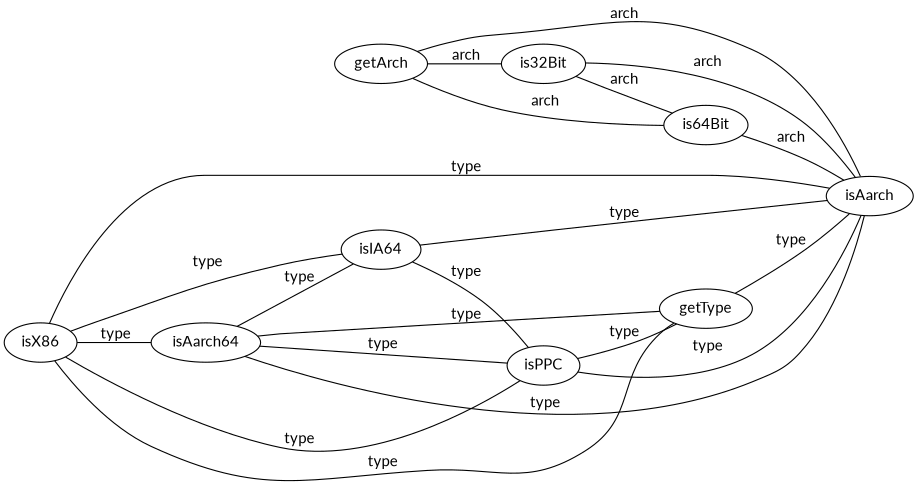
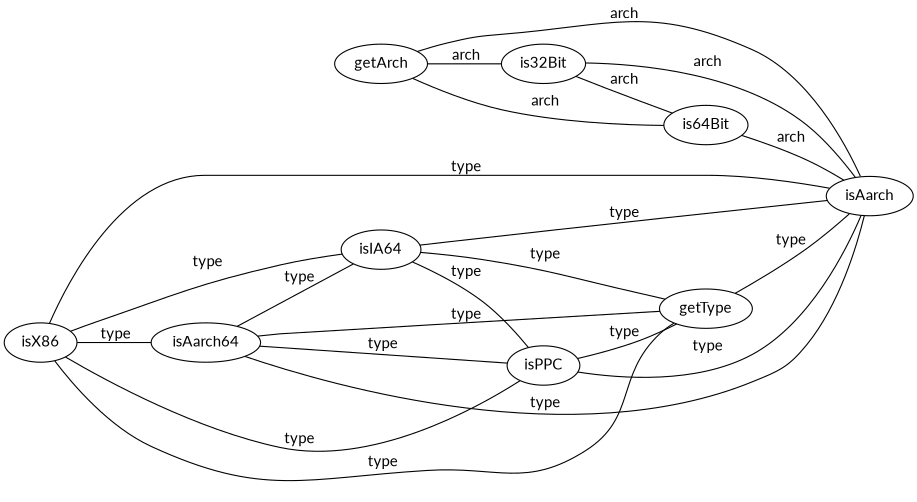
edge "isIA64" -- "getType": added, label "type"
